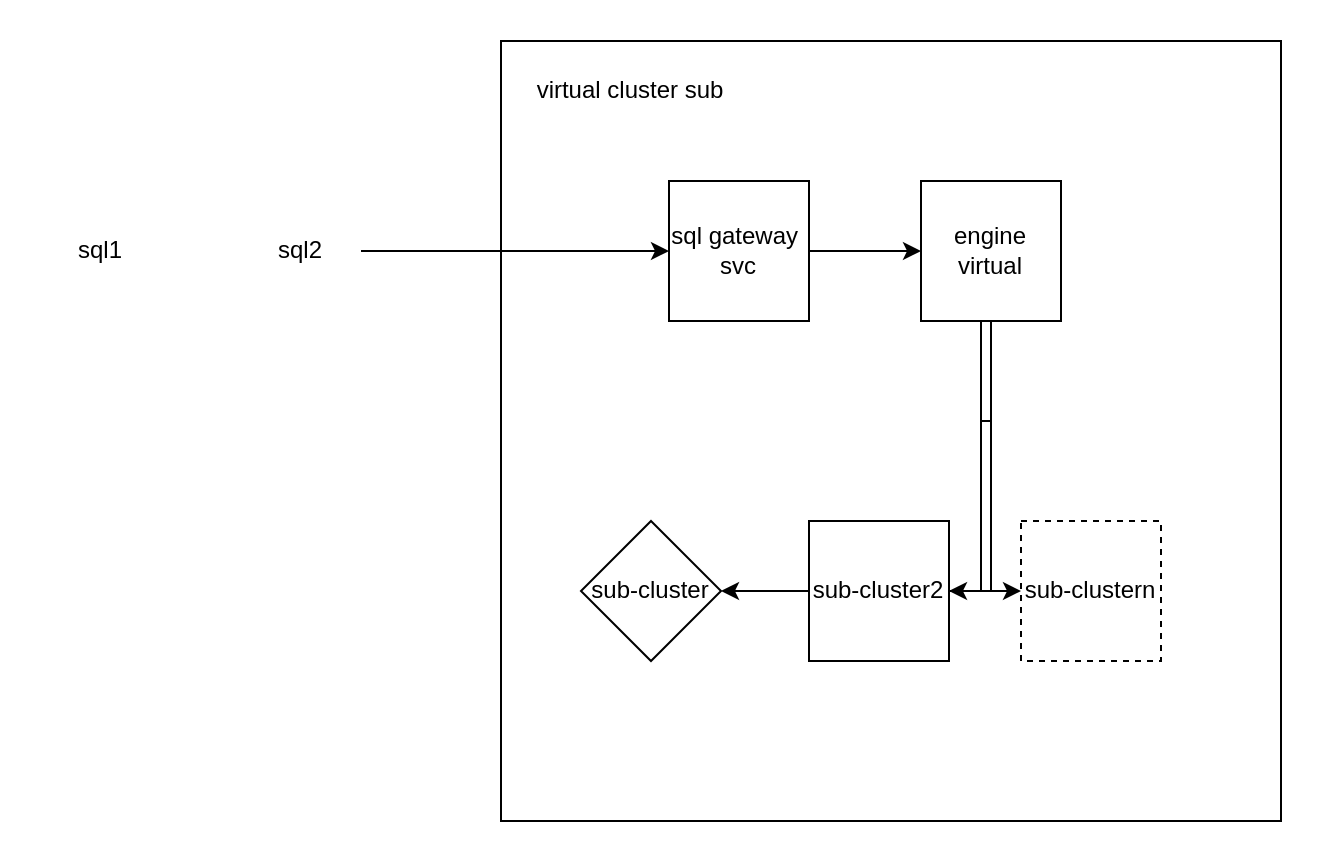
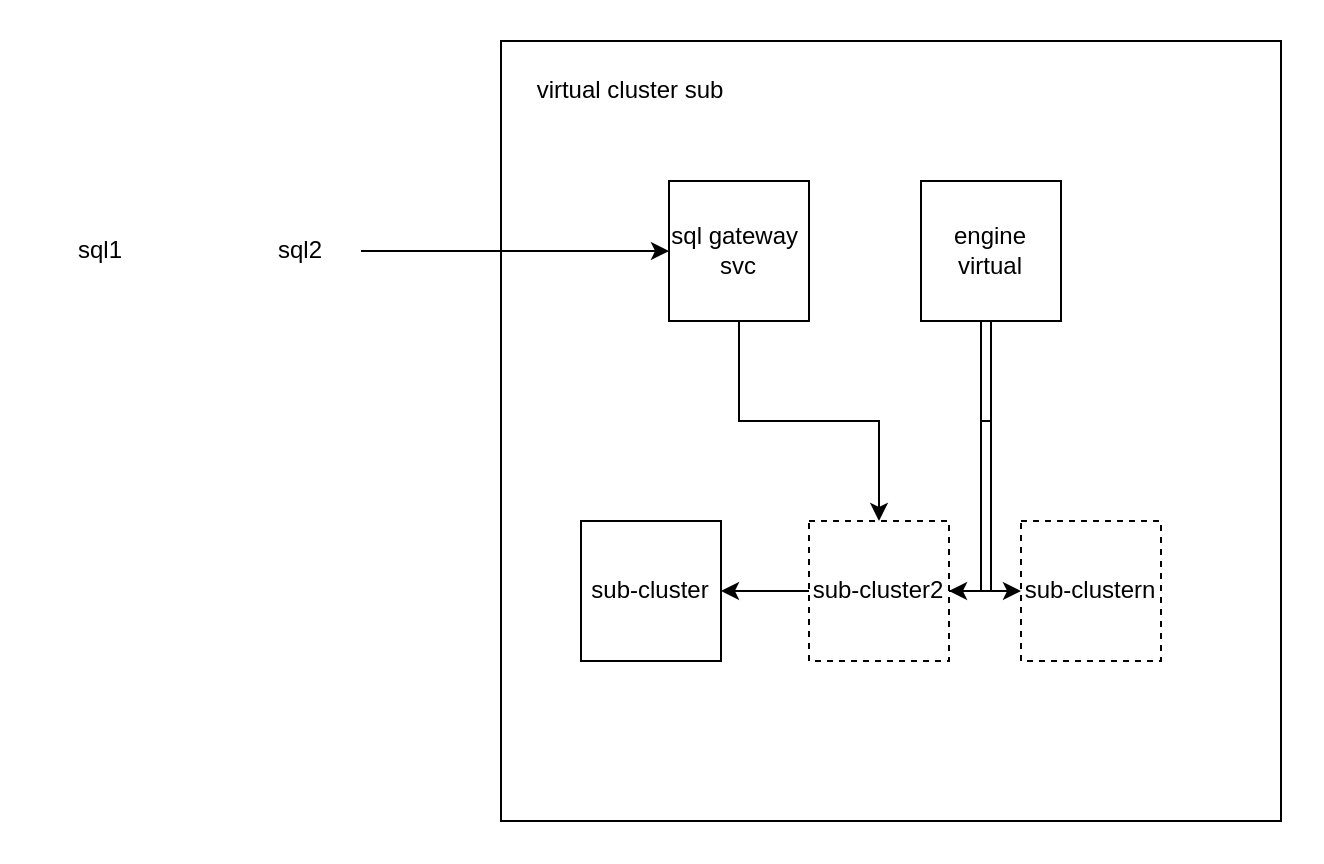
edge "sql gateway svc" -> "engine virtual": now "sql gateway svc" -> "sub-cluster2"
node "sub-cluster": shape diamond -> rectangle
node "sub-cluster2": style solid -> dashed
